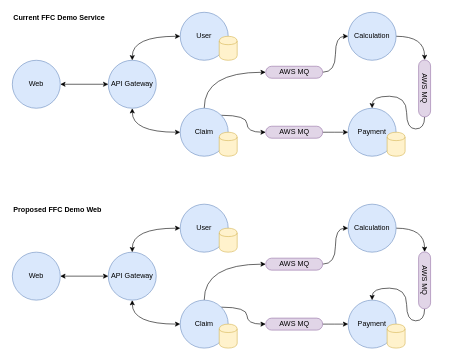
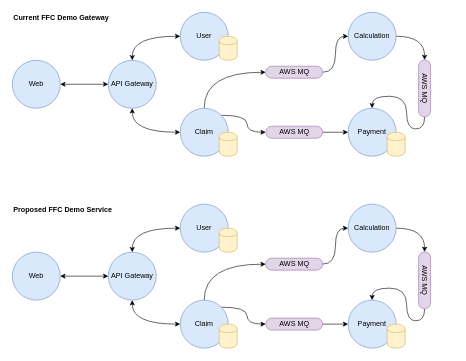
node "Current FFC Demo Service": label "Current FFC Demo Service" -> "Current FFC Demo Gateway"
node "Proposed FFC Demo Web": label "Proposed FFC Demo Web" -> "Proposed FFC Demo Service"
